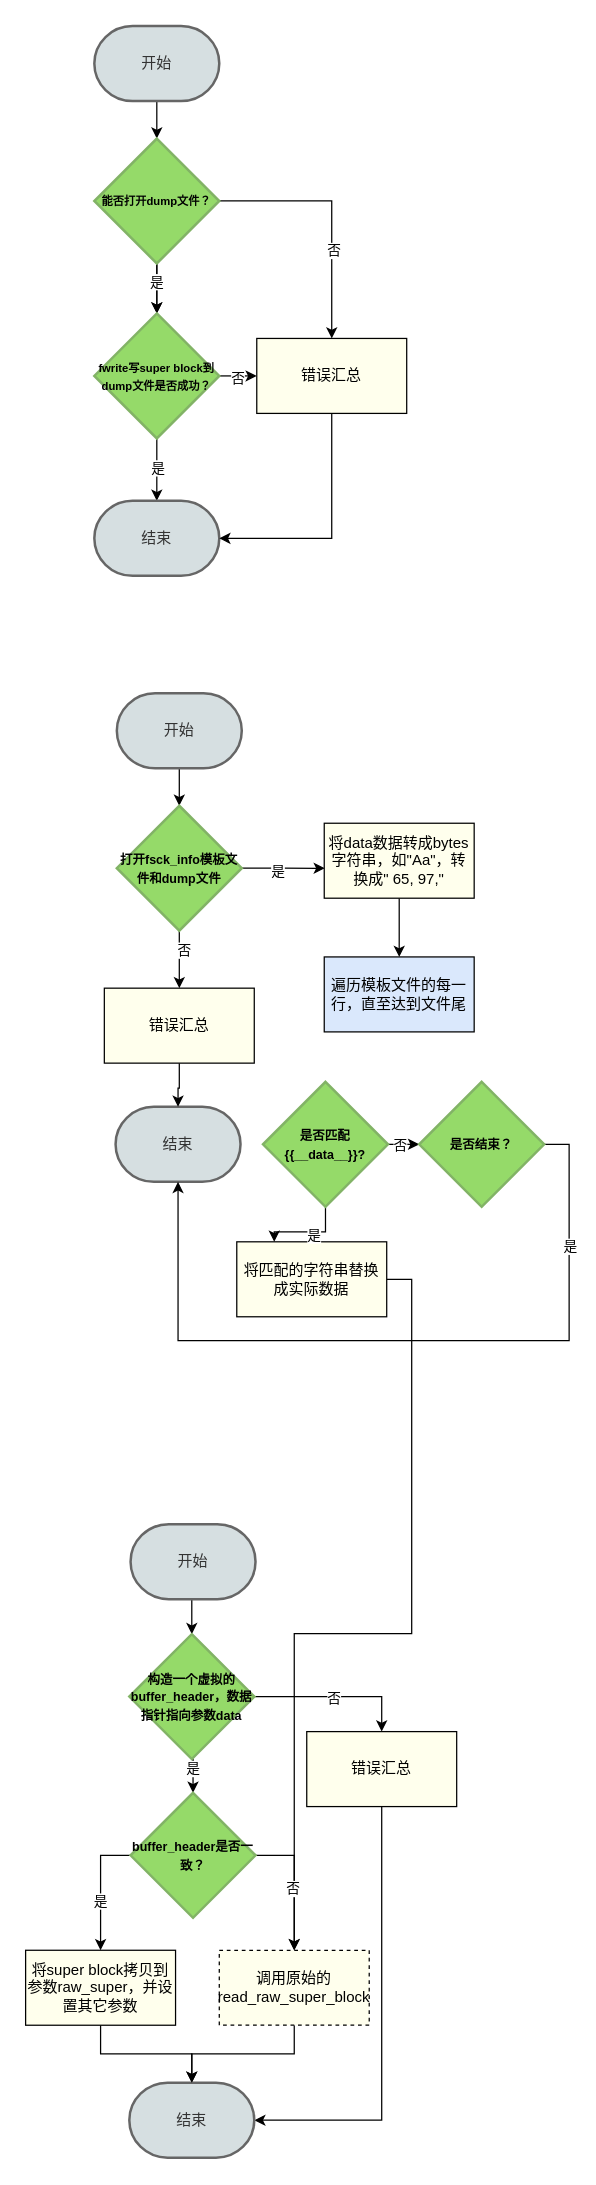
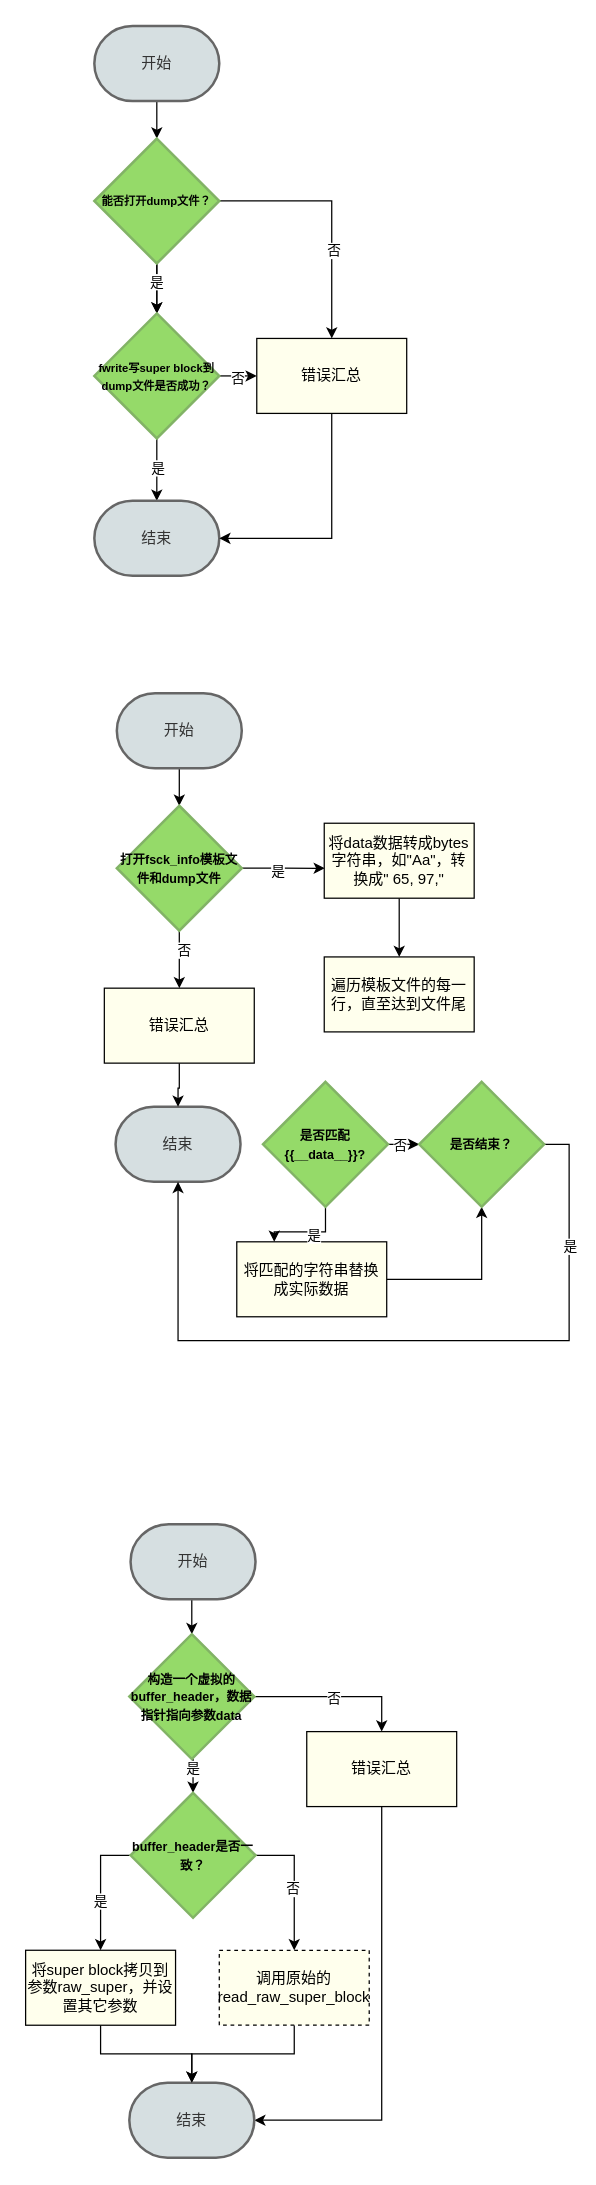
node "遍历模板文件的每一行，直至达到文件尾": fillcolor #dae8fc -> #ffffed
edge "将匹配的字符串替换成实际数据" -> "调用原始的read_raw_super_block": now "将匹配的字符串替换成实际数据" -> "是否结束？"
